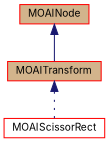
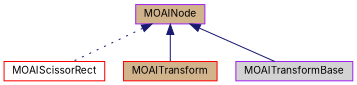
node "MOAINode": color red -> purple
node "MOAITransformBase": added
edge "MOAIScissorRect" -> "MOAITransform": now "MOAIScissorRect" -> "MOAINode"
